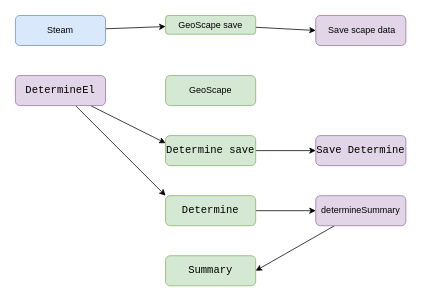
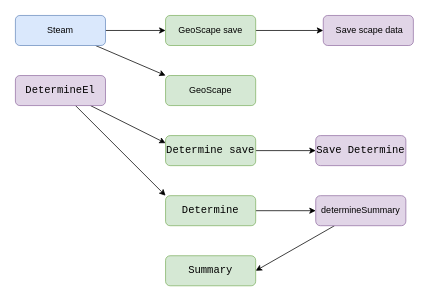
node "GeoScape save": size 90x19 -> 90x30
node "Save scape data": moved (360, 30) -> (368, 30)
edge "Steam" -> "GeoScape": added
